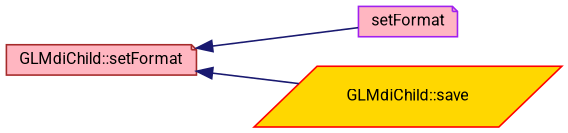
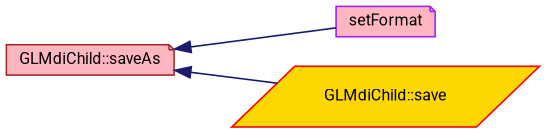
node "GLMdiChild::setFormat": label "GLMdiChild::setFormat" -> "GLMdiChild::saveAs"
